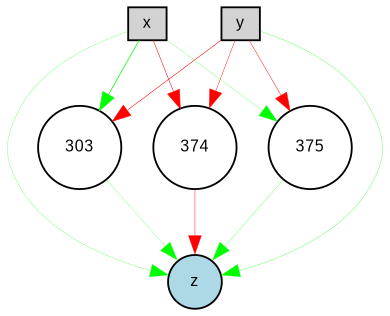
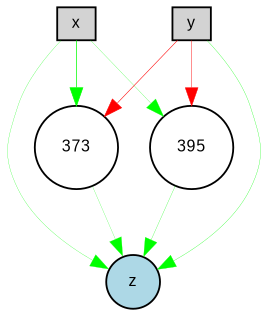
node "303": label "303" -> "373"
node "374": removed
node "375": label "375" -> "395"
